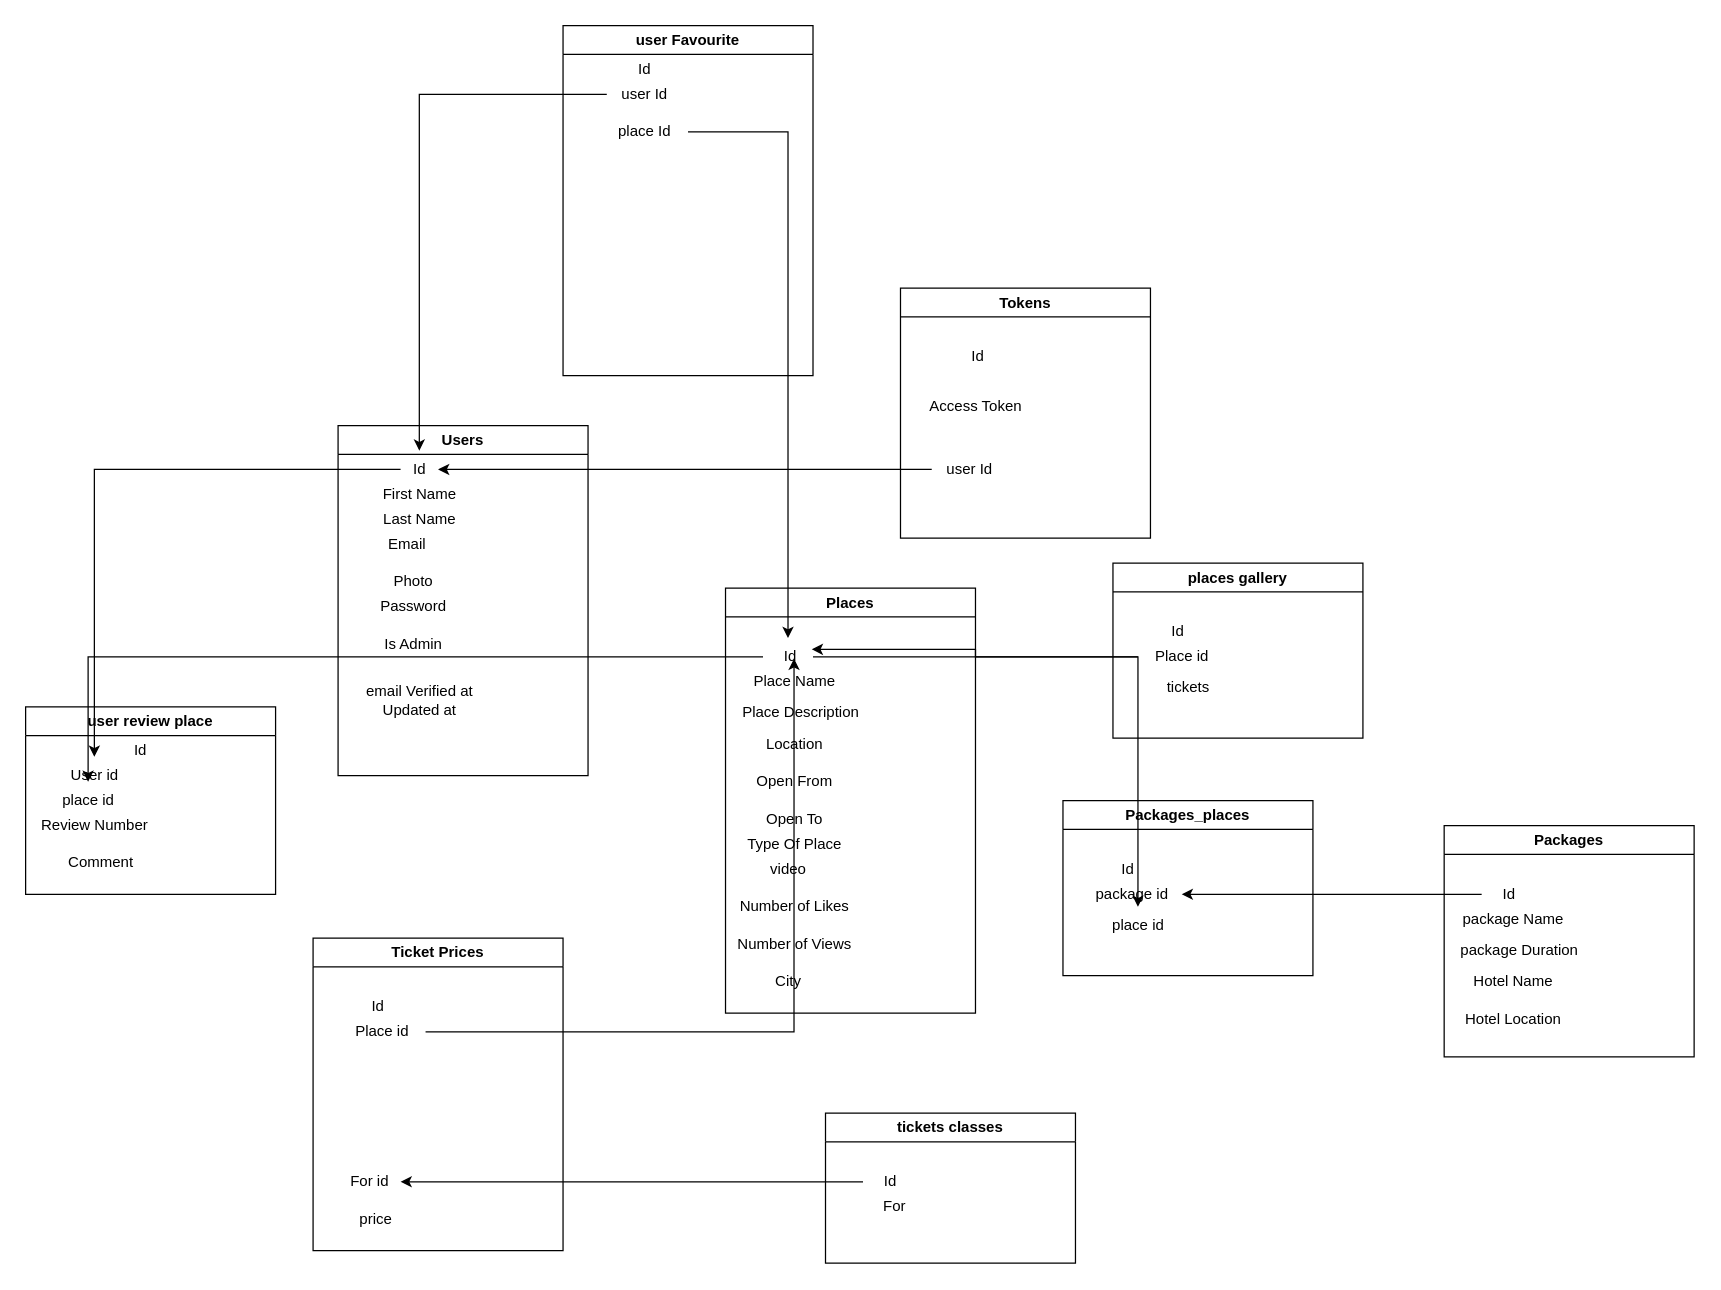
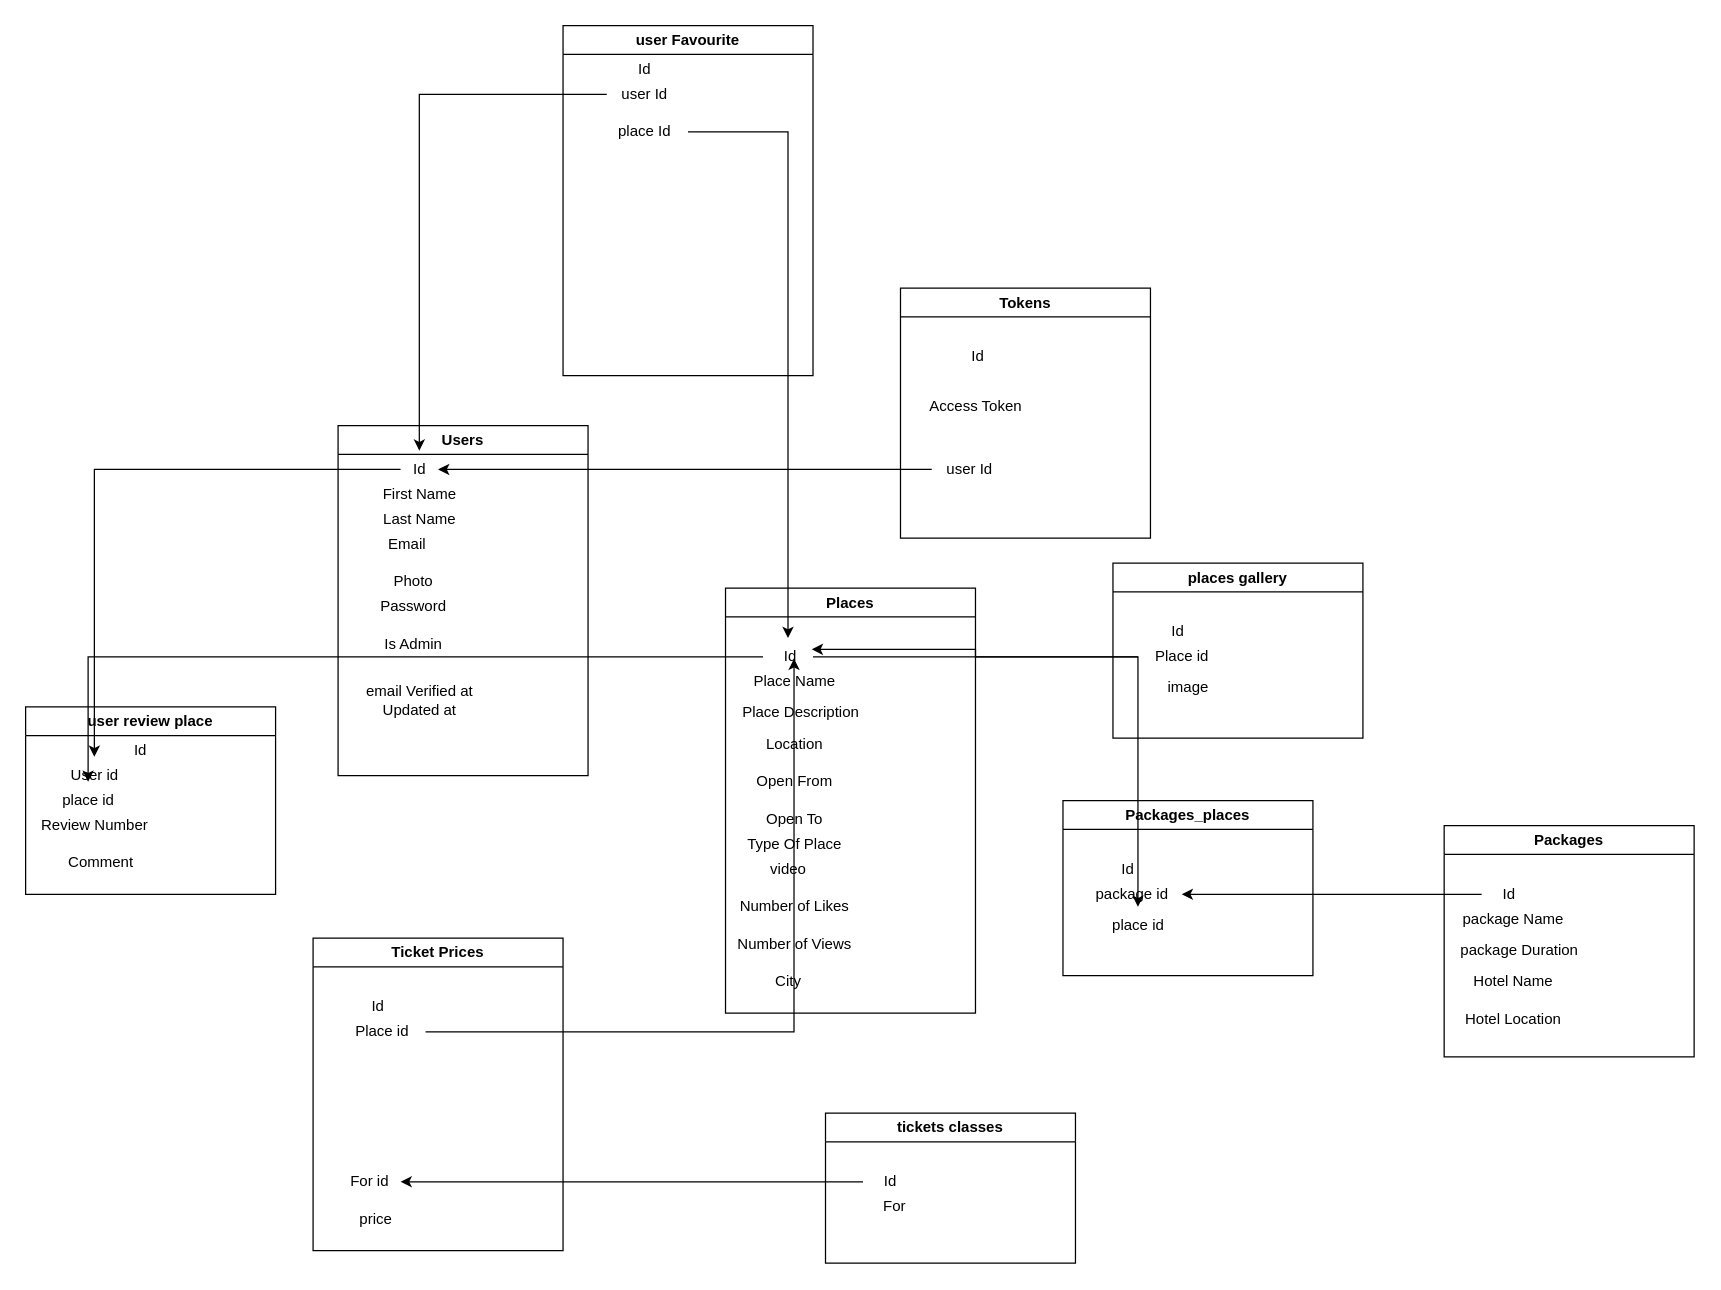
node "tickets": label "tickets" -> "image"
